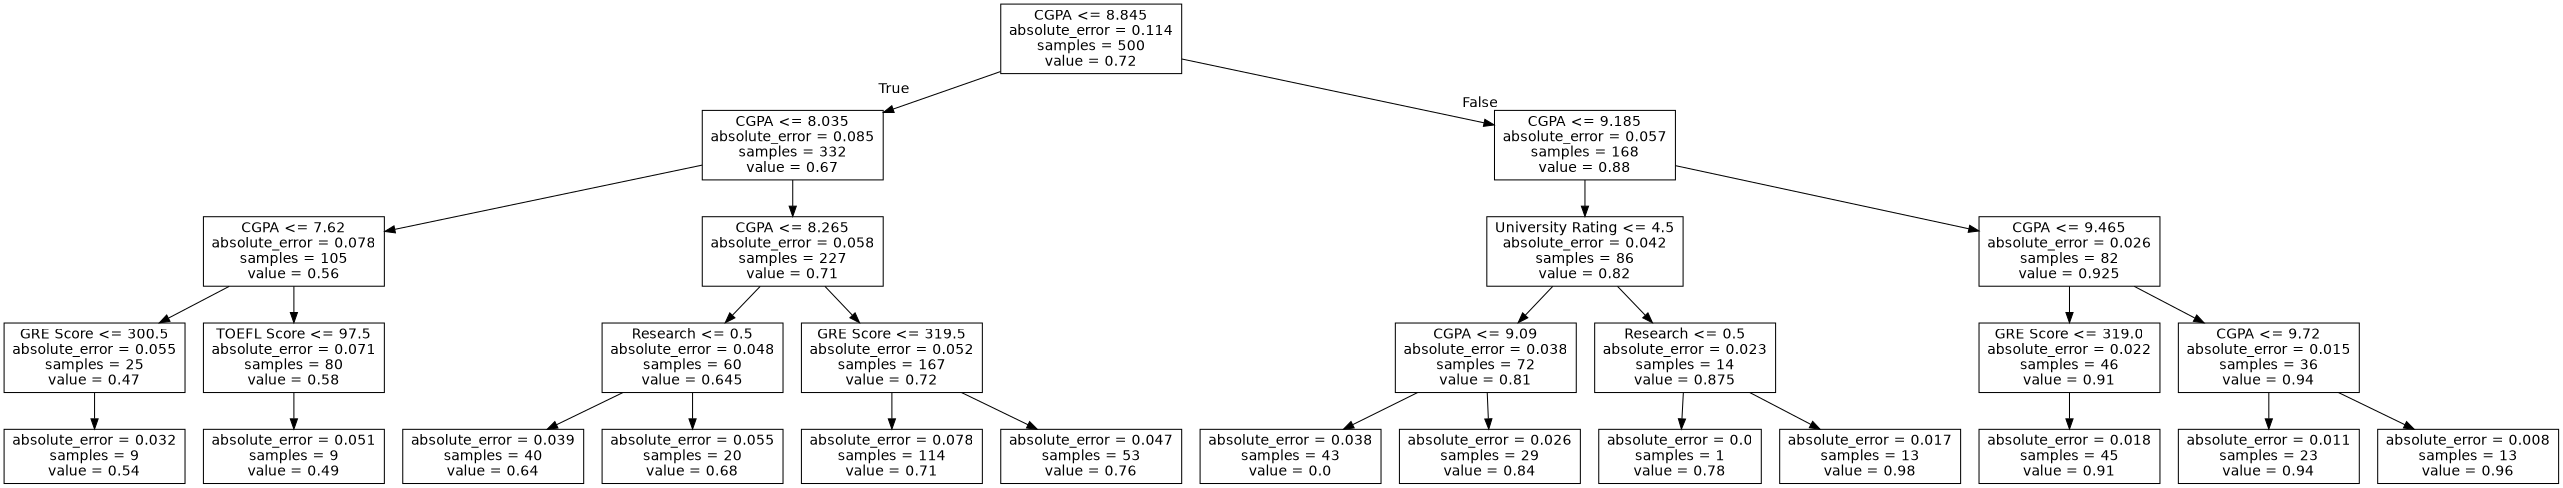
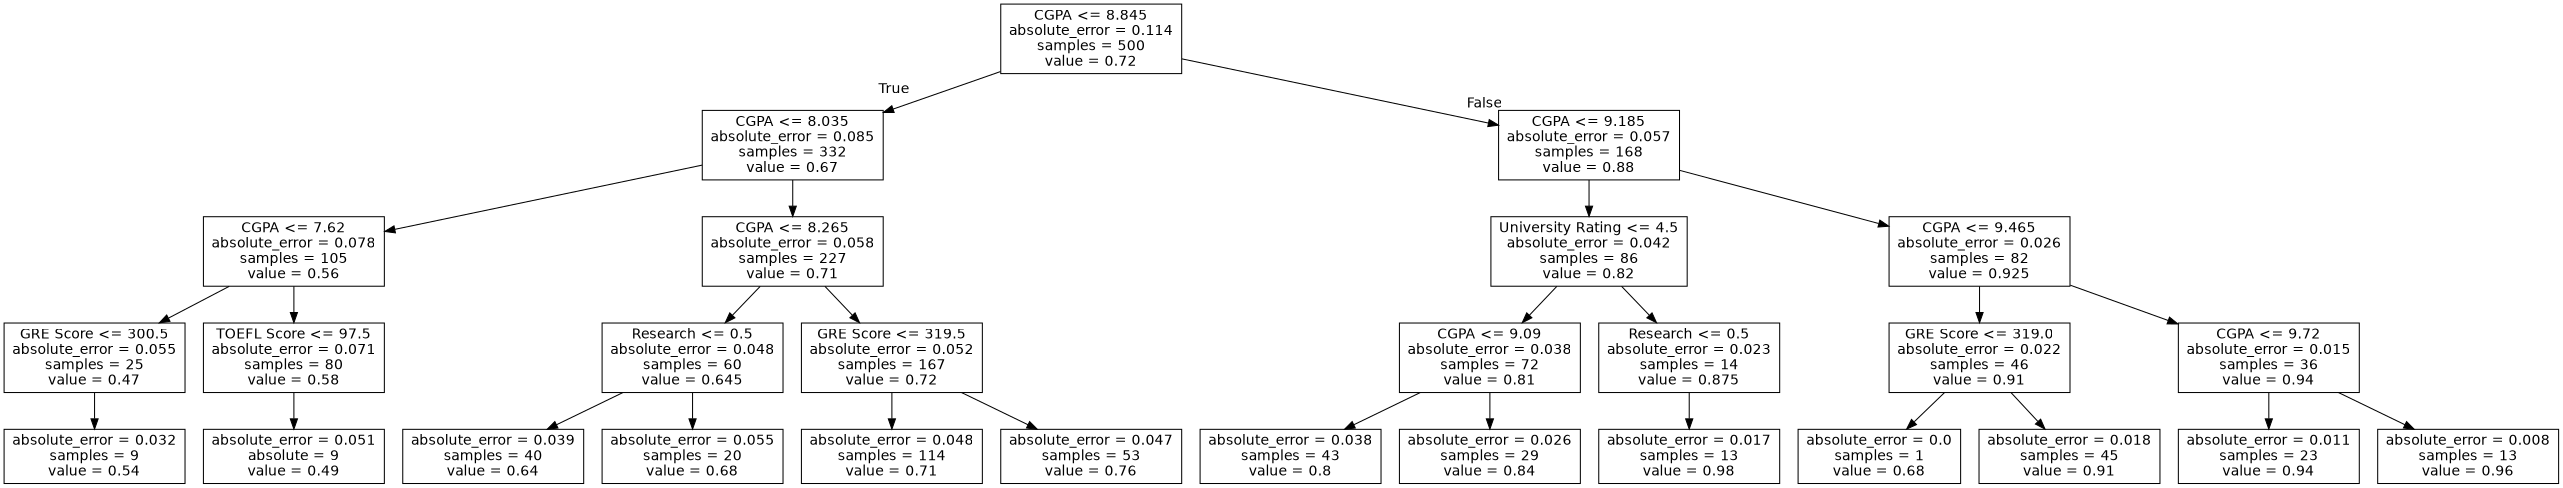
node "absolute_error = 0.051 samples = 9 value = 0.49": label "absolute_error = 0.051 samples = 9 value = 0.49" -> "absolute_error = 0.051 absolute = 9 value = 0.49"
node "absolute_error = 0.078 samples = 114 value = 0.71": label "absolute_error = 0.078 samples = 114 value = 0.71" -> "absolute_error = 0.048 samples = 114 value = 0.71"
node "absolute_error = 0.038 samples = 43 value = 0.0": label "absolute_error = 0.038 samples = 43 value = 0.0" -> "absolute_error = 0.038 samples = 43 value = 0.8"
node "absolute_error = 0.0 samples = 1 value = 0.78": removed
node "absolute_error = 0.0 samples = 1 value = 0.68": added
